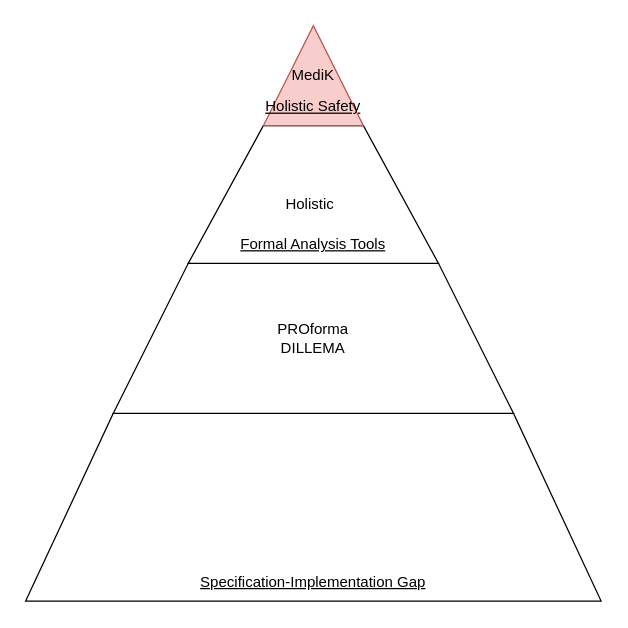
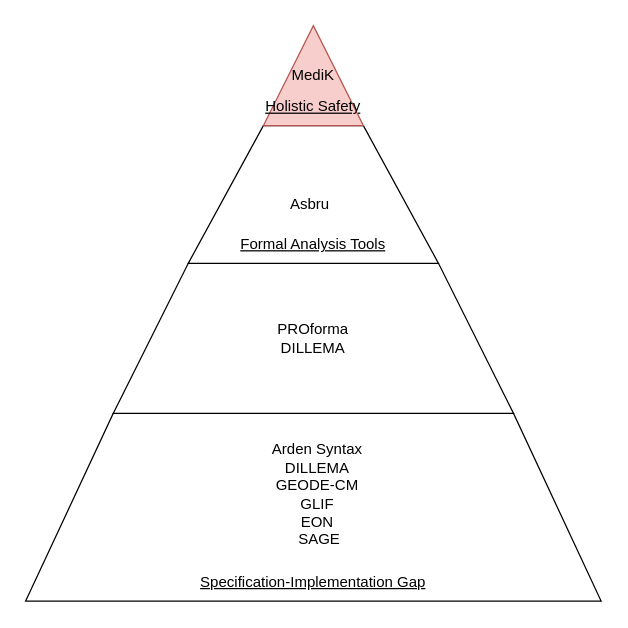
node "Holistic": label "Holistic" -> "Asbru"
node "Arden Syntax DILLEMA GEODE-CM GLIF EON SAGE": added
